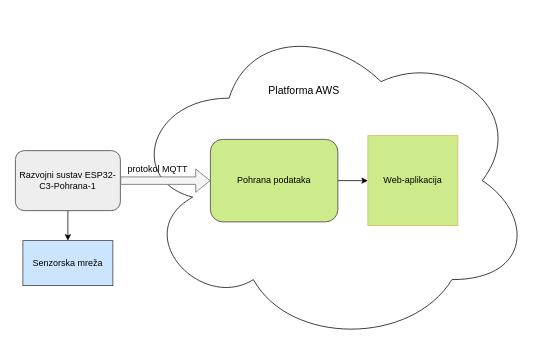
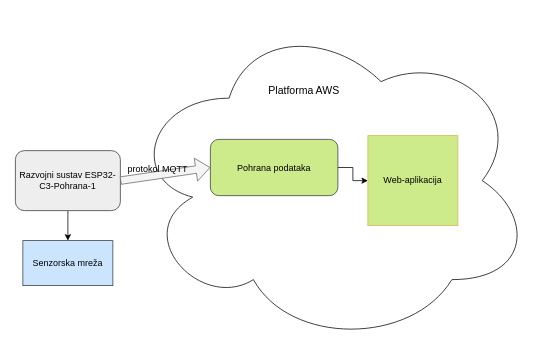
node "Pohrana podataka": size 128x83 -> 128x56
